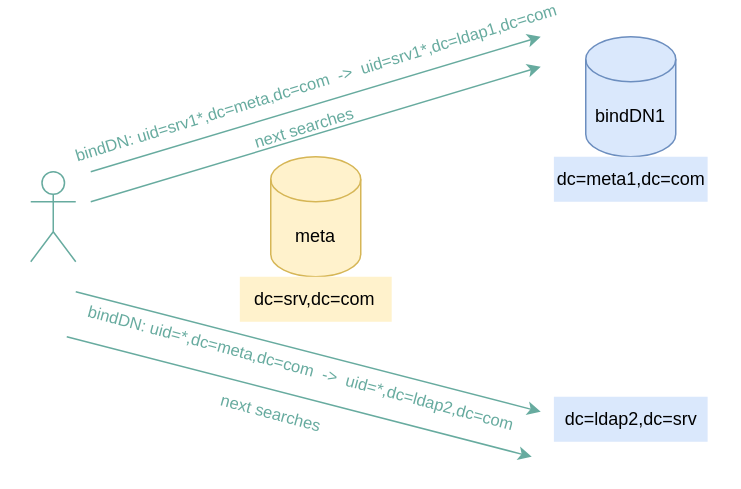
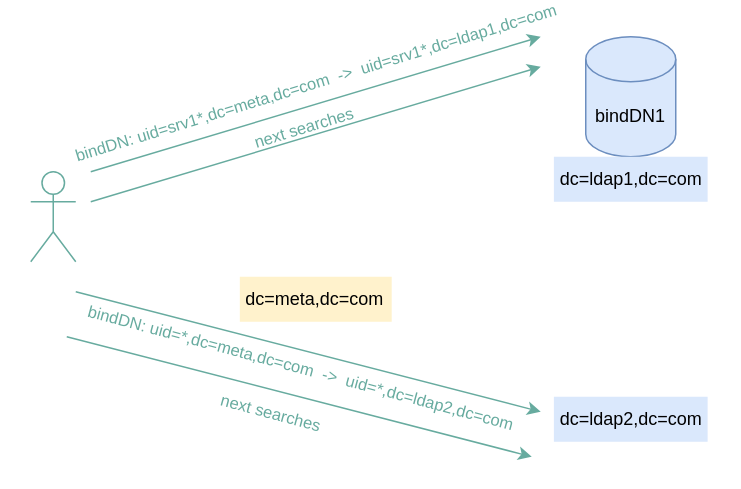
node "dc=meta1,dc=com": label "dc=meta1,dc=com" -> "dc=ldap1,dc=com"
node "meta": removed
node "dc=srv,dc=com": label "dc=srv,dc=com" -> "dc=meta,dc=com"
node "dc=ldap2,dc=srv": label "dc=ldap2,dc=srv" -> "dc=ldap2,dc=com"
